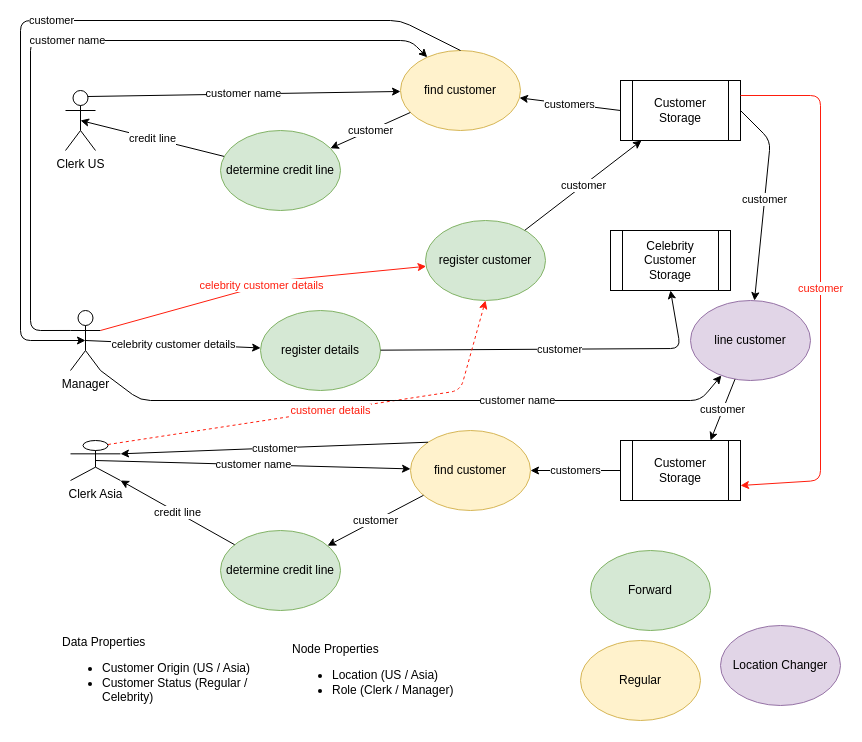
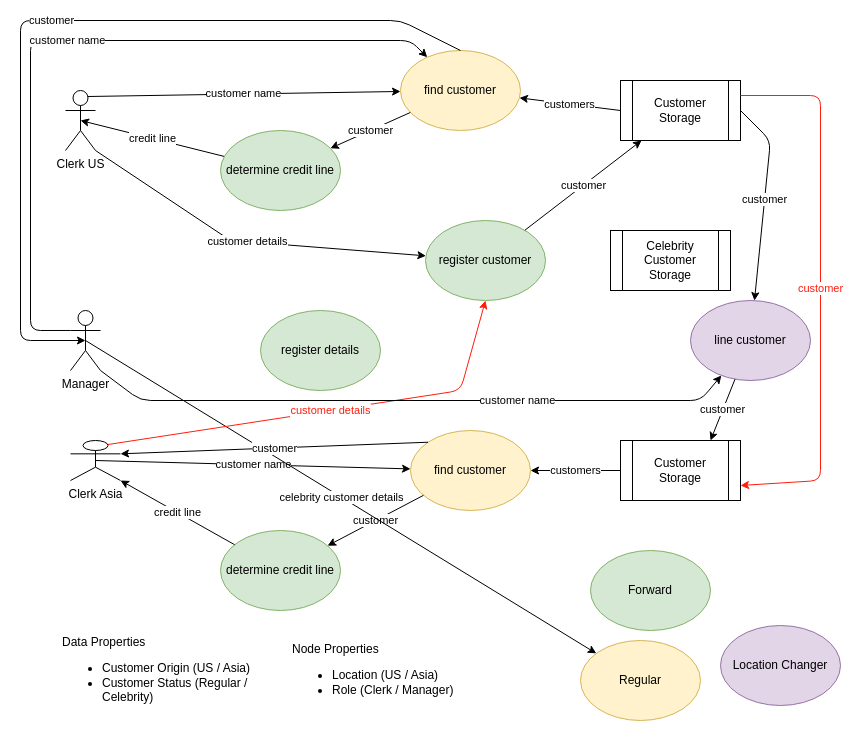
edge "Clerk US" -> "register customer": added, label "customer details"
edge "Manager" -> "register customer": removed, label "celebrity customer details"
edge "Manager" -> "register details": now "Manager" -> "Regular"
edge "register details" -> "Celebrity Customer Storage": removed, label "customer"
edge "Clerk Asia" -> "register customer": style dashed -> solid
